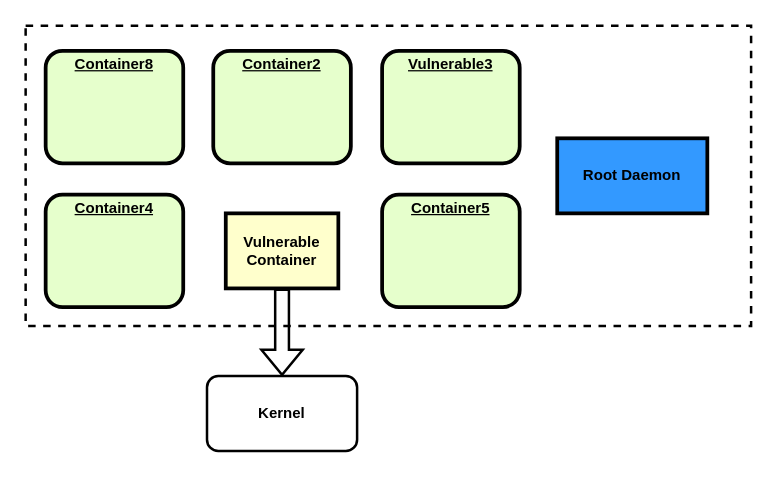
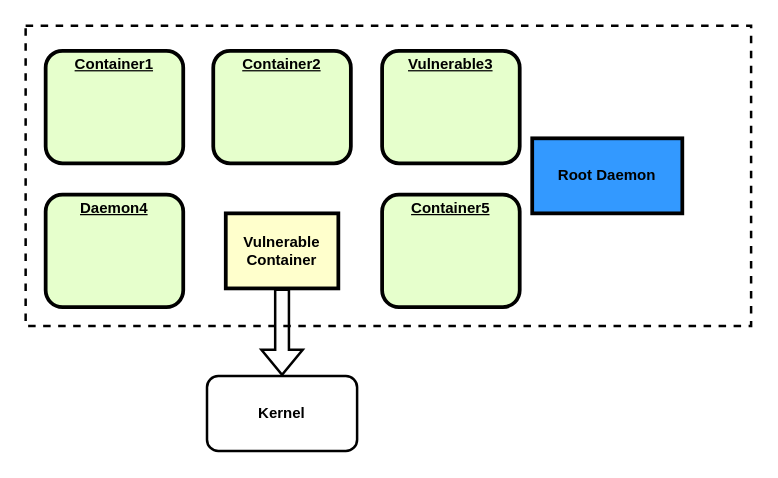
node "Container8": label "Container8" -> "Container1"
node "Root Daemon": moved (632, 176) -> (607, 176)
node "Container4": label "Container4" -> "Daemon4"
